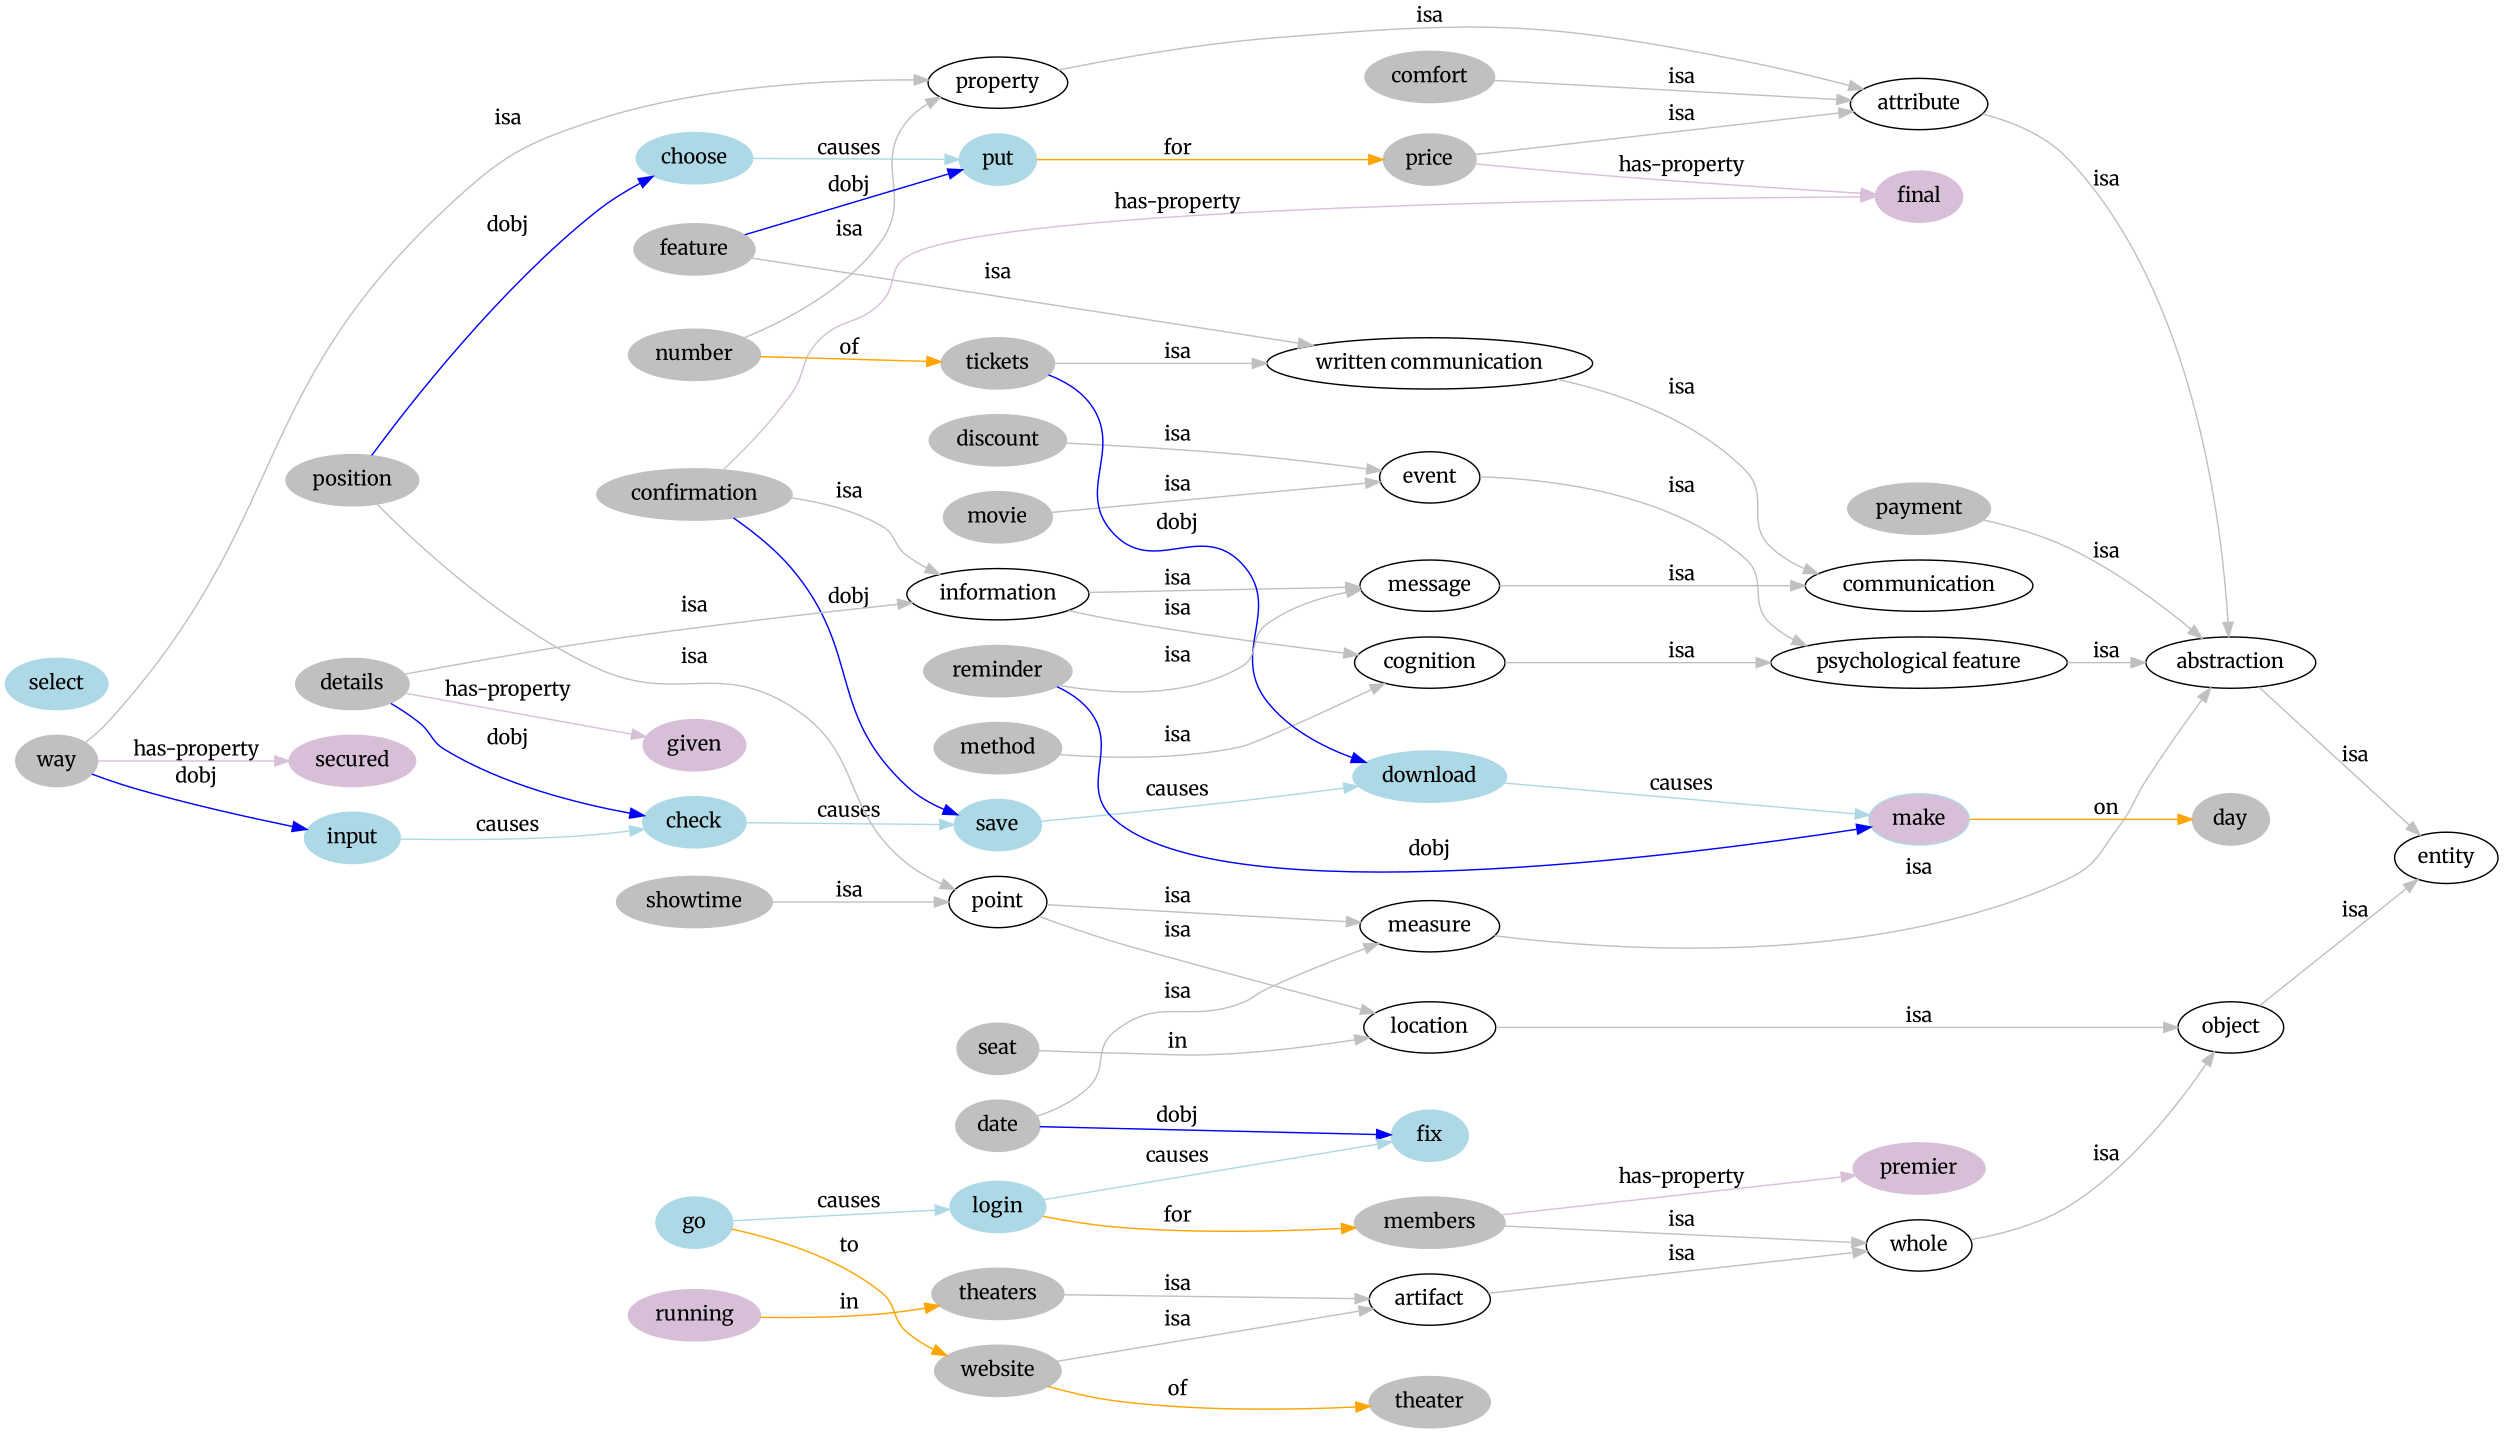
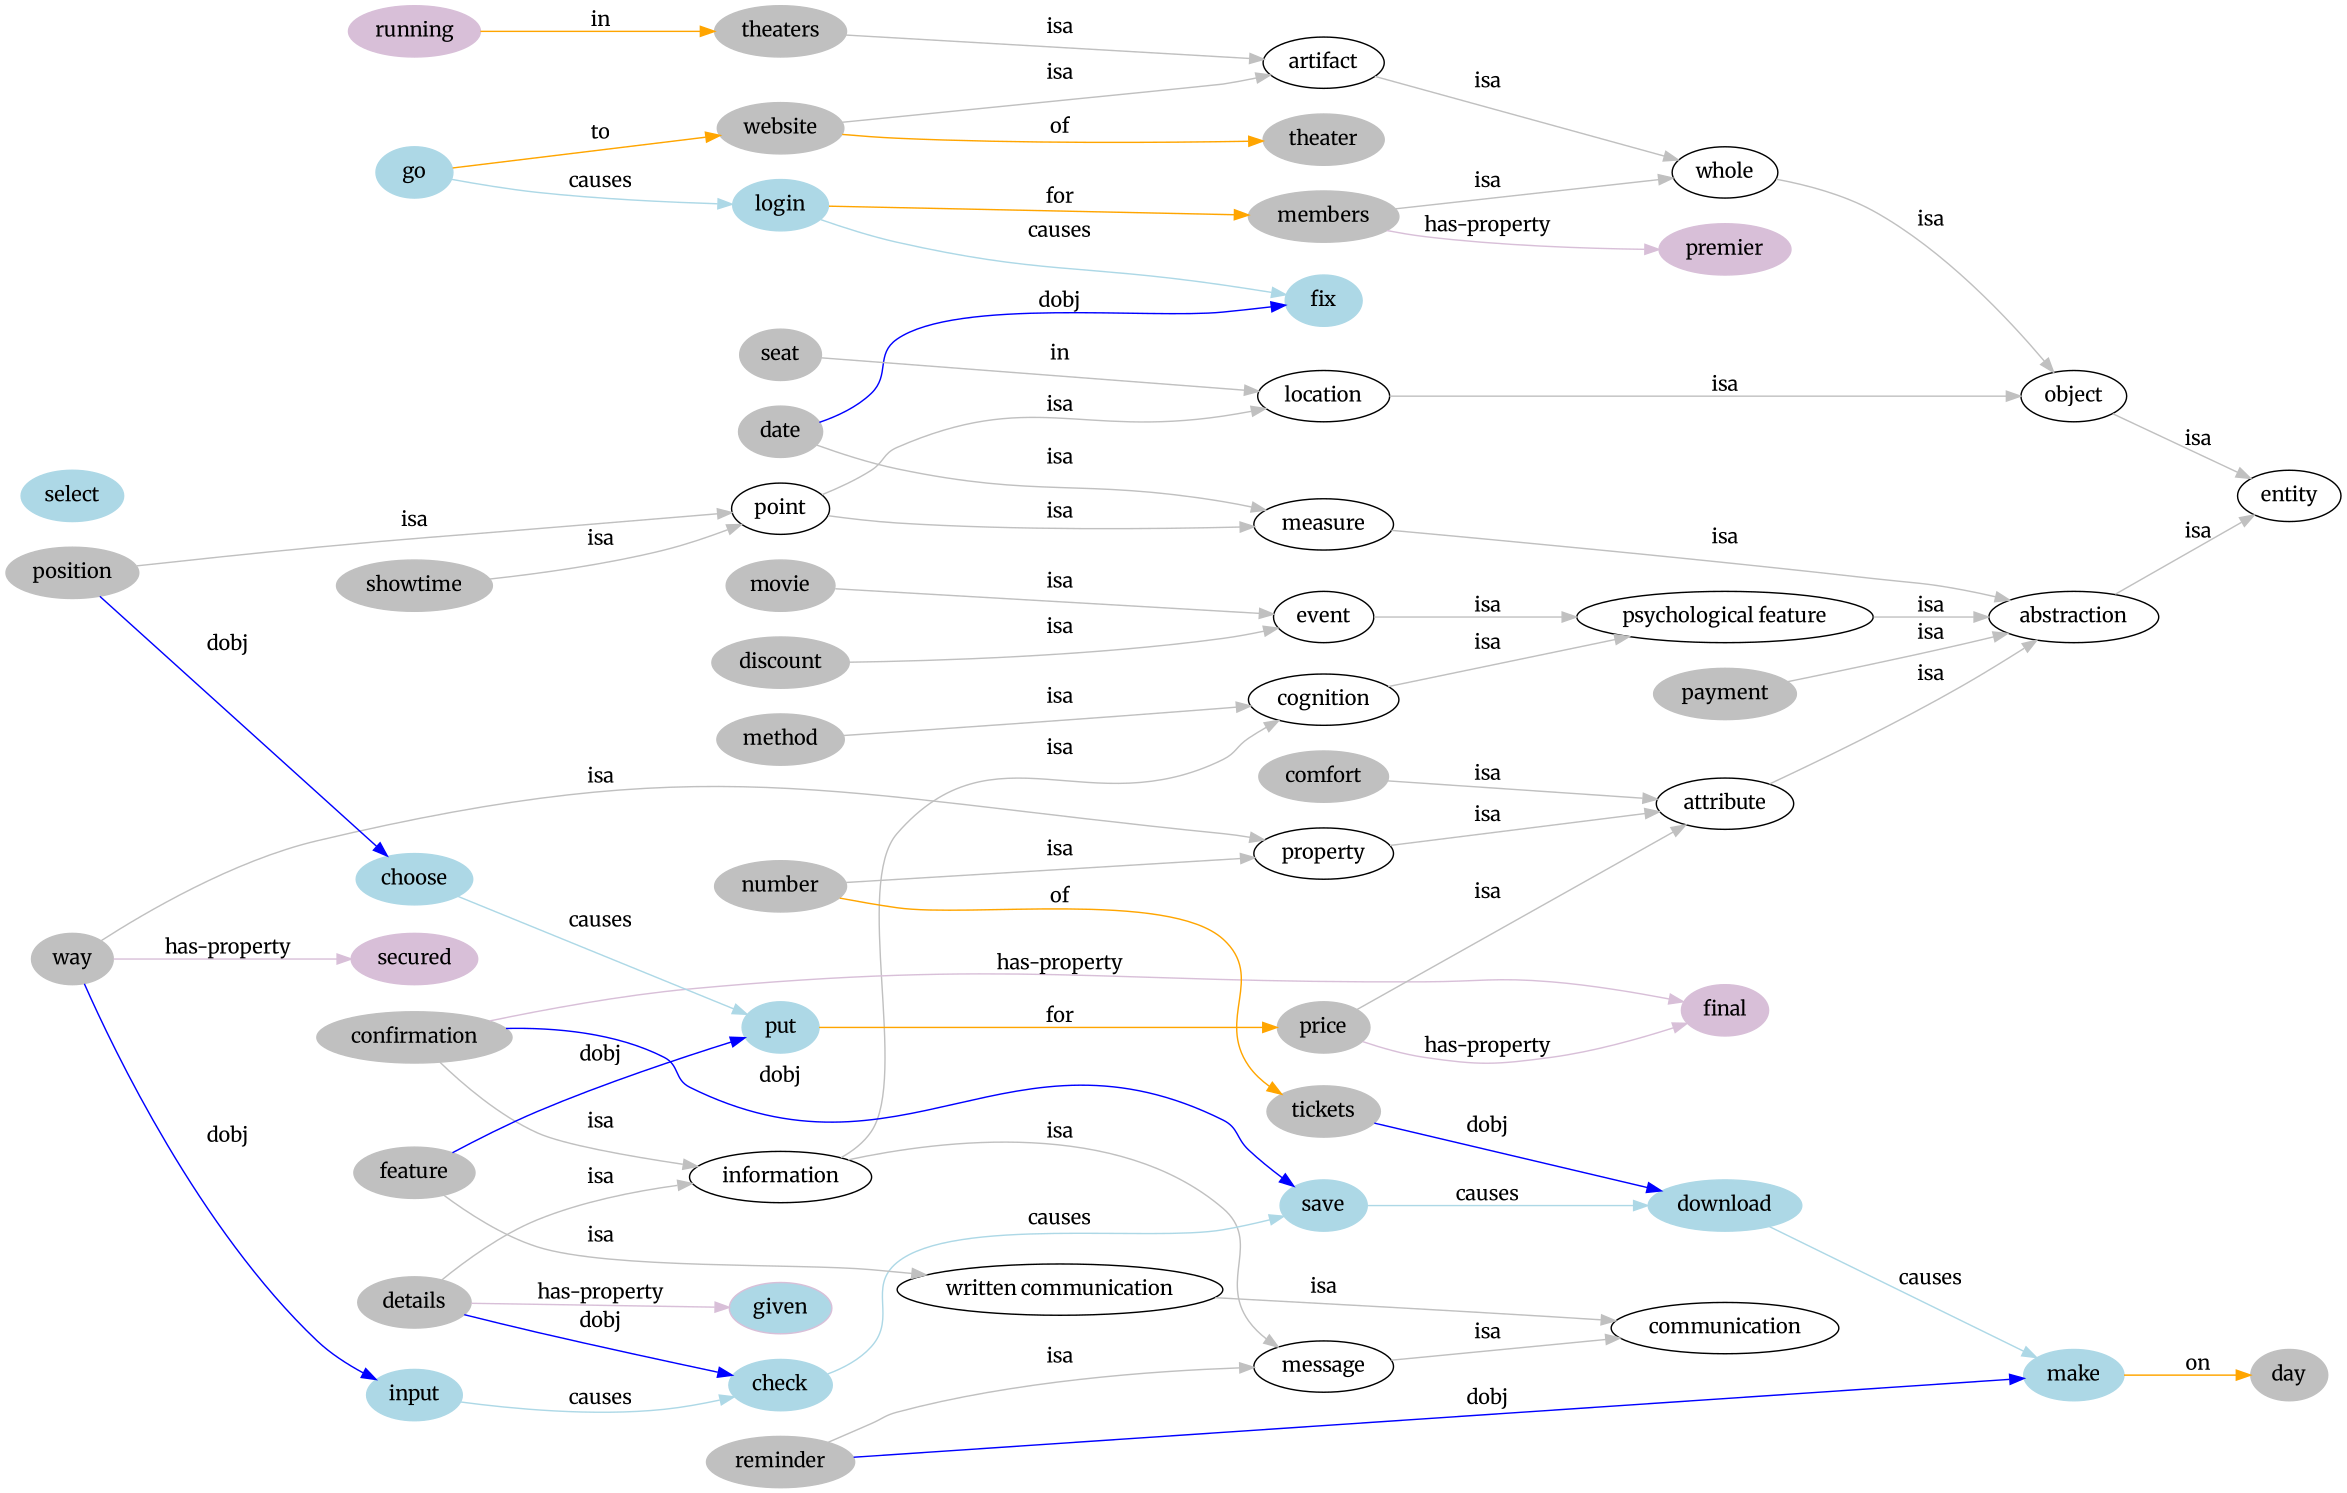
edge "tickets" -> "written communication": removed, label "isa"
node "given": fillcolor thistle -> lightblue
node "make": fillcolor thistle -> lightblue
